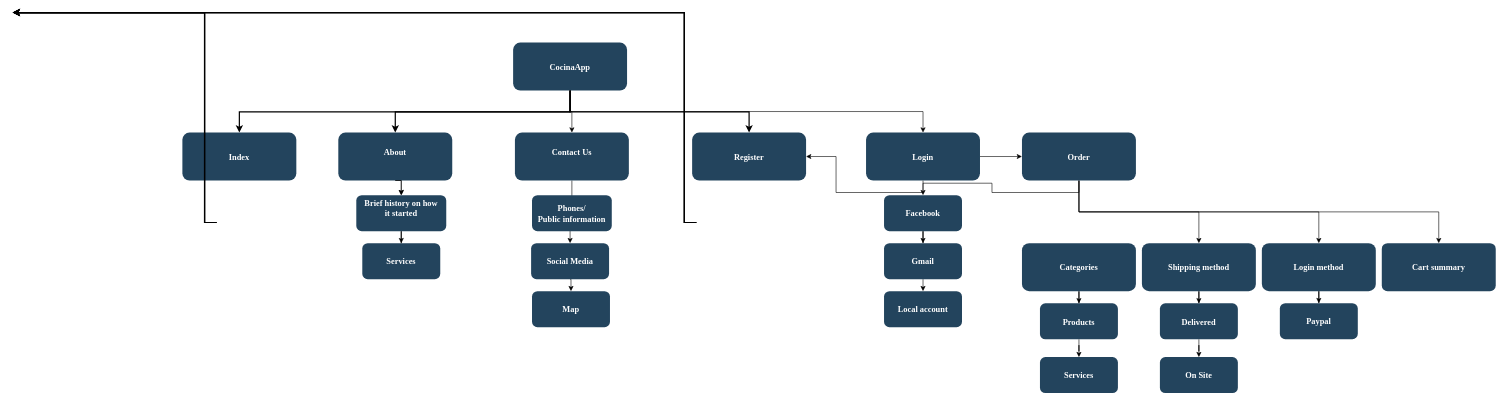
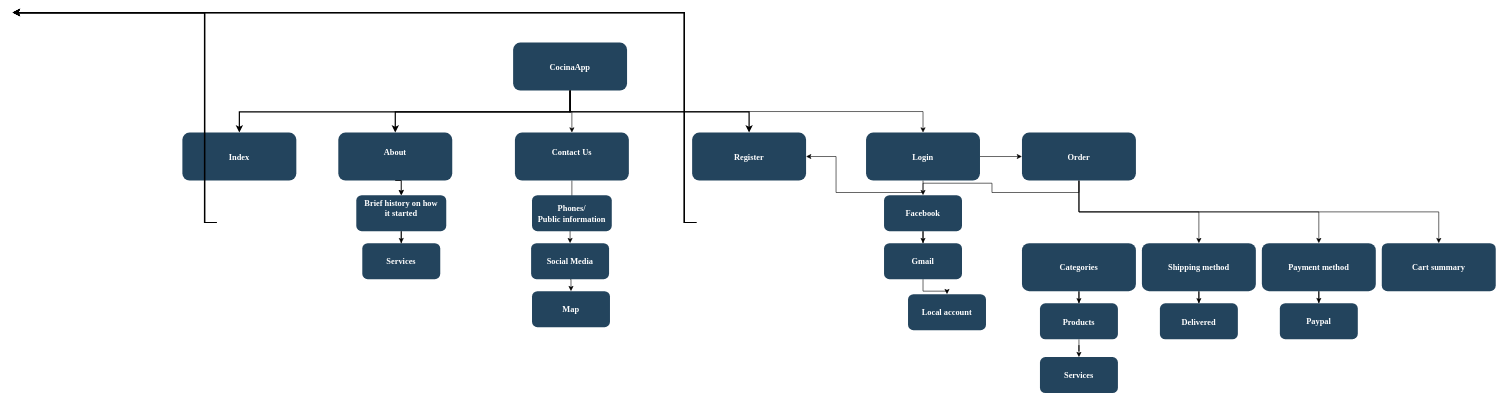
node "Login method": label "Login method" -> "Payment method"
node "Local account": moved (923, 309) -> (947, 312)
edge "Delivered" -> "On Site": removed
node "On Site": removed
